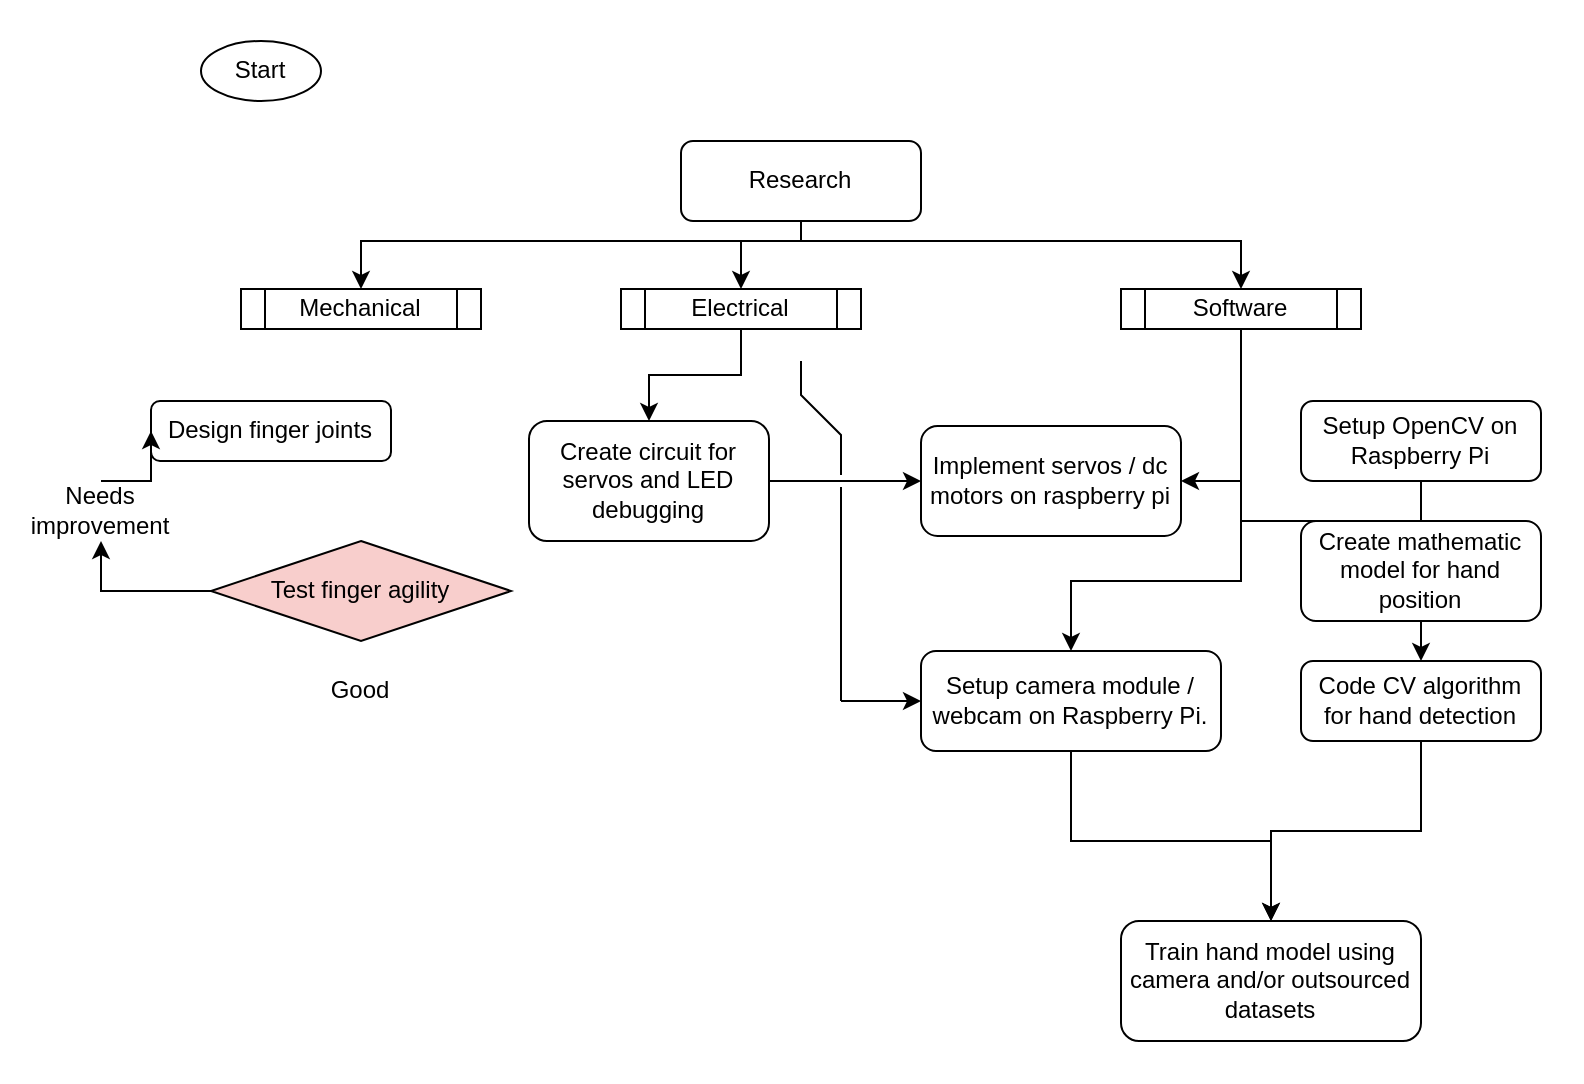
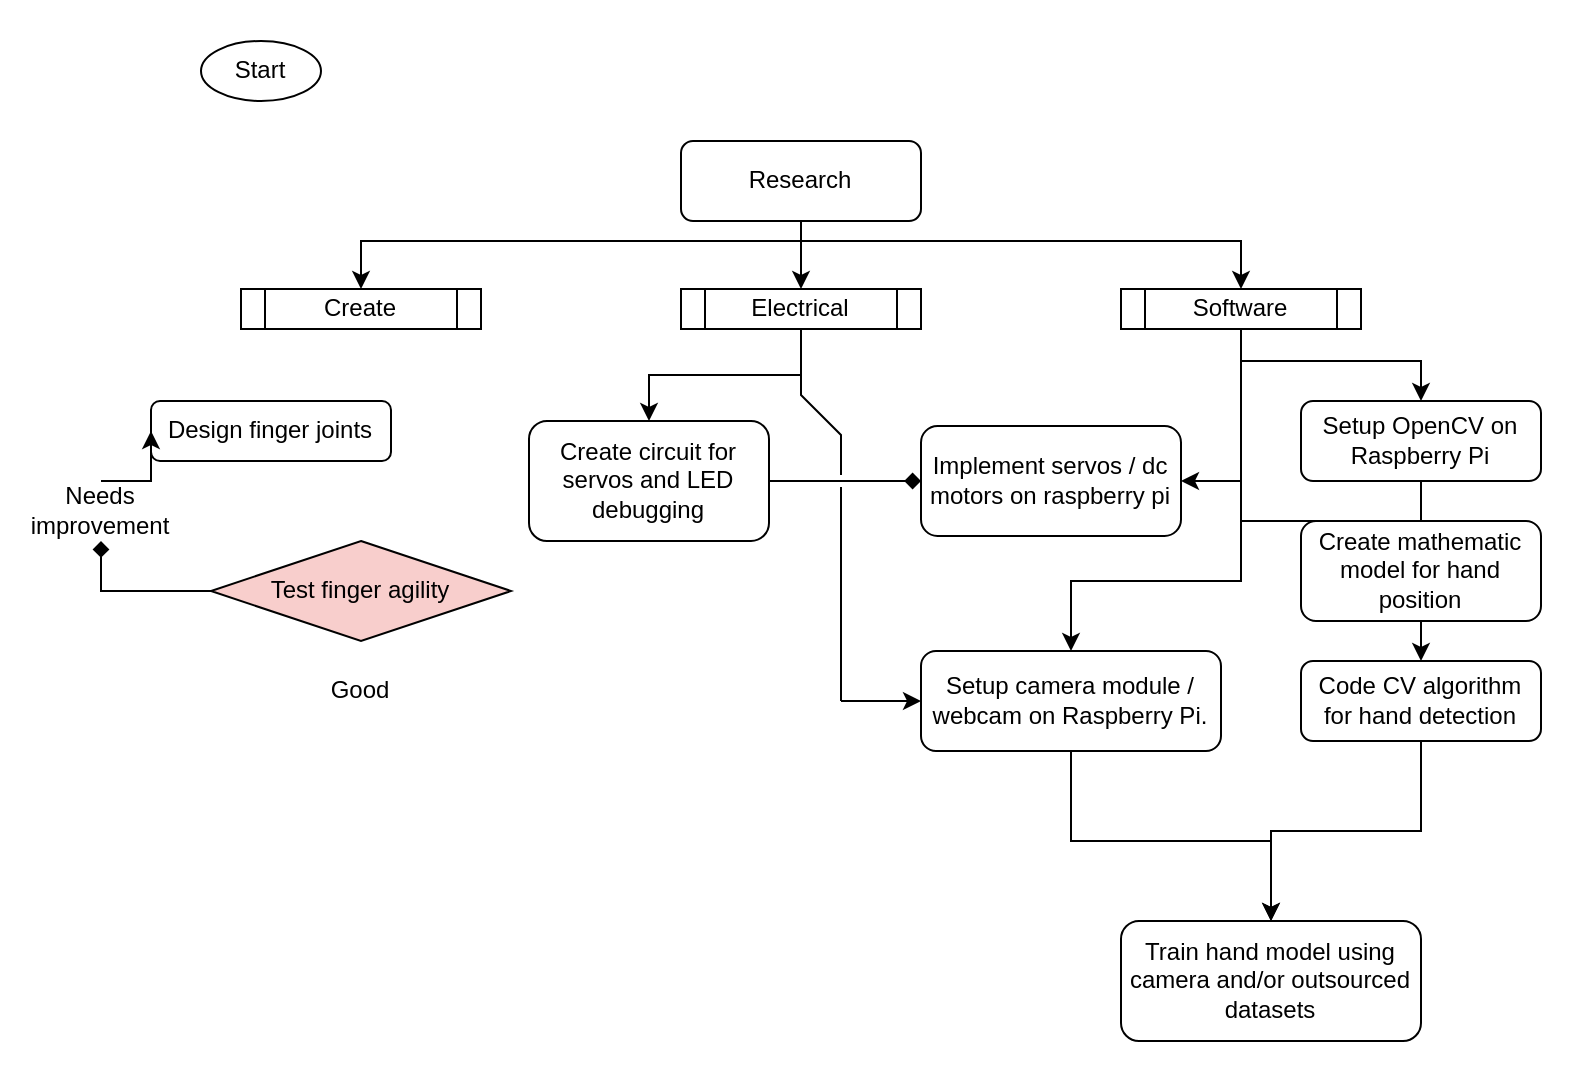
node "Mechanical": label "Mechanical" -> "Create"
node "Electrical": moved (741, 309) -> (801, 309)
edge "Software" -> "Setup OpenCV on Raspberry Pi": added
edge "Create circuit for servos and LED debugging" -> "Implement servos / dc motors on raspberry pi": arrowhead classic -> diamond
edge "Test finger agility" -> "Needs improvement": arrowhead classic -> diamond
